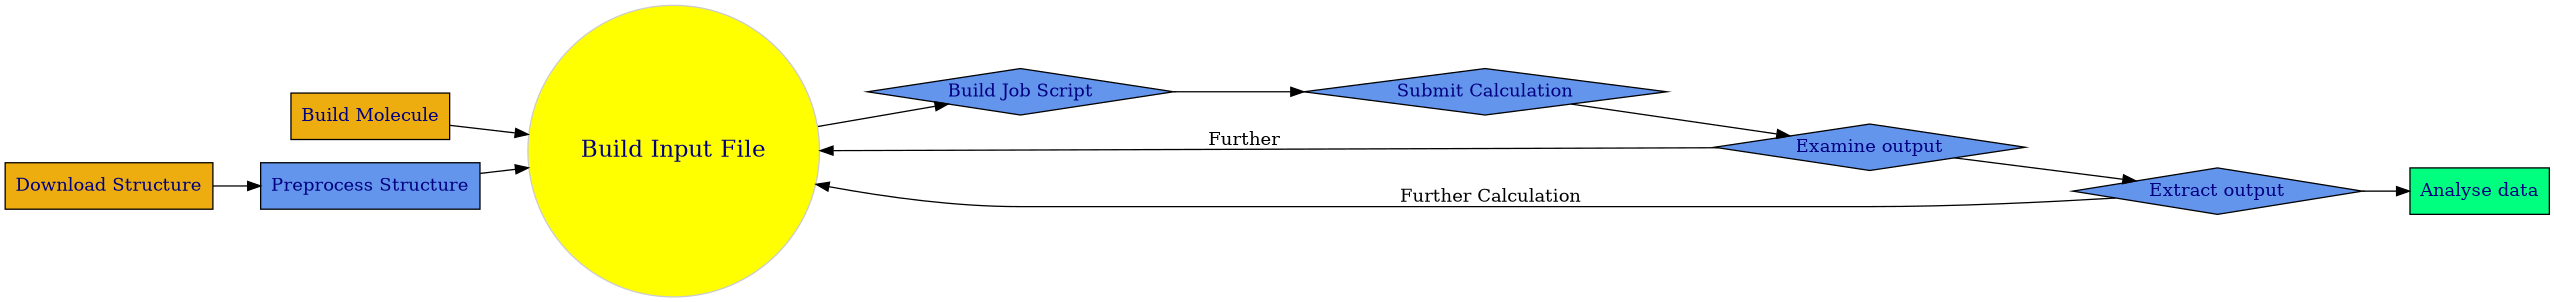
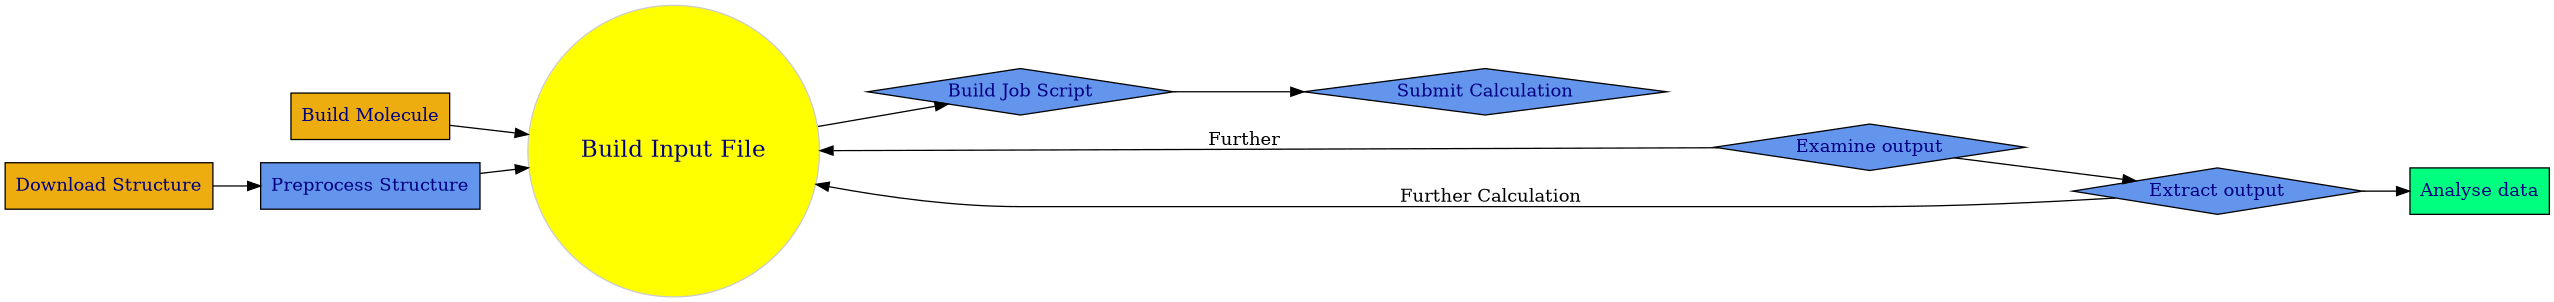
edge "Submit Calculation" -> "Examine output": removed
